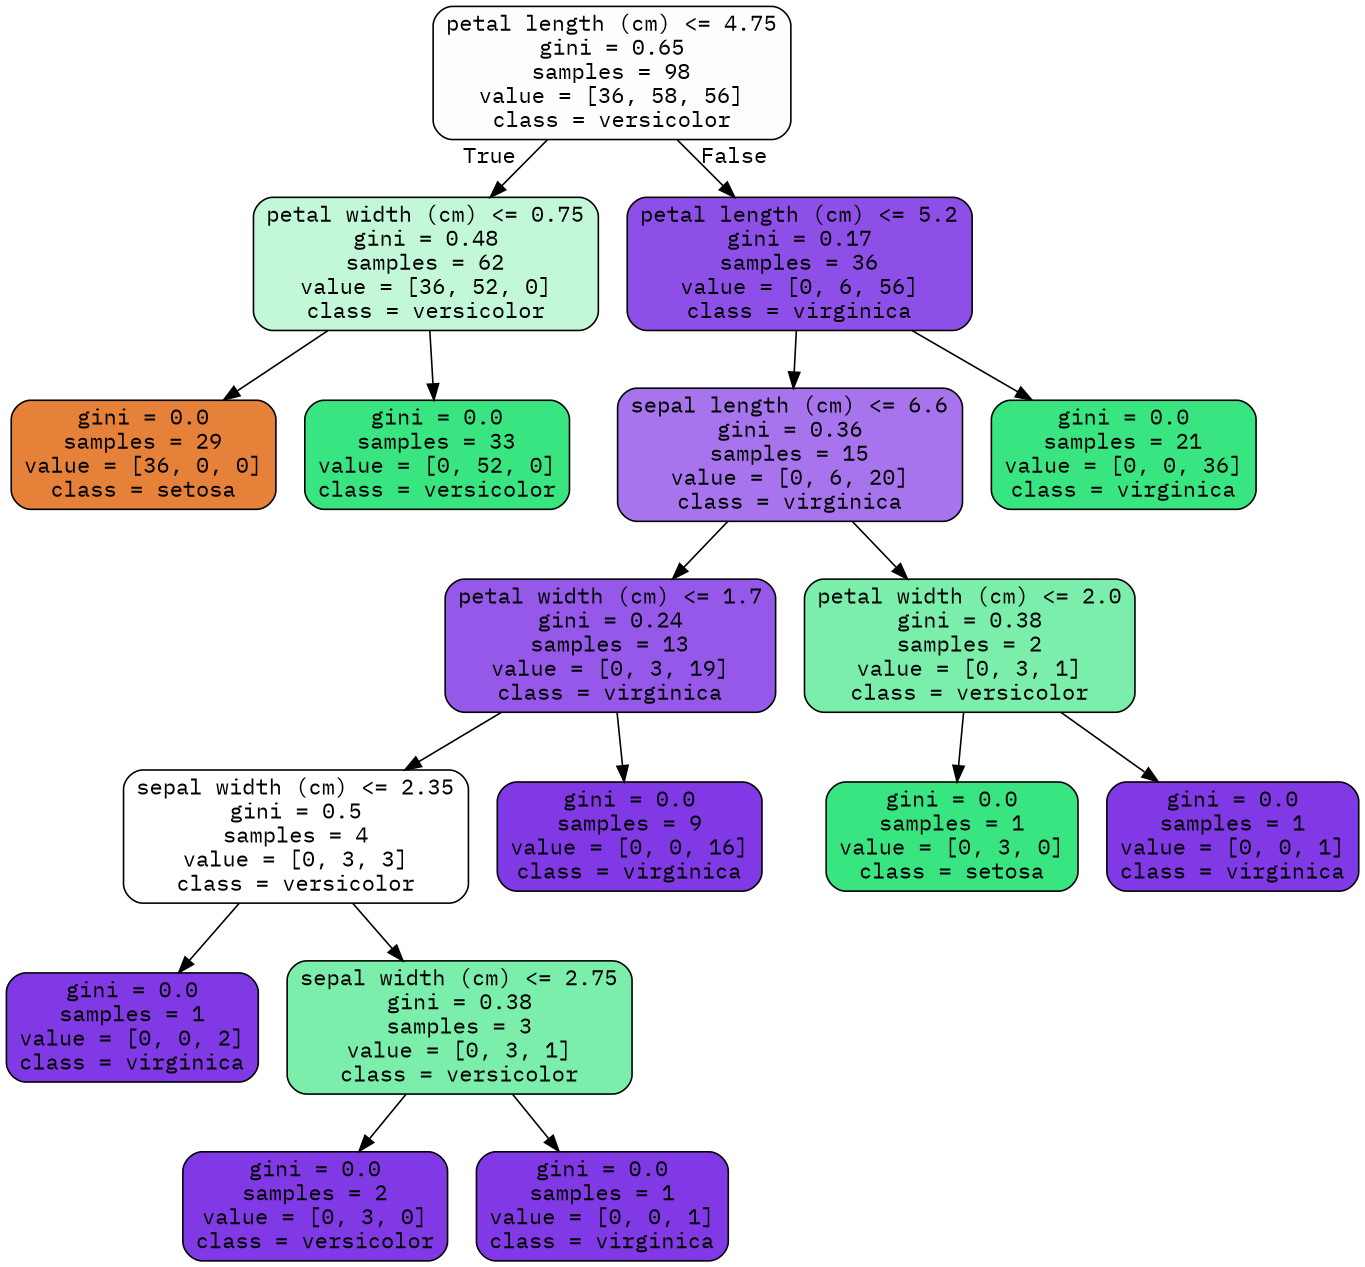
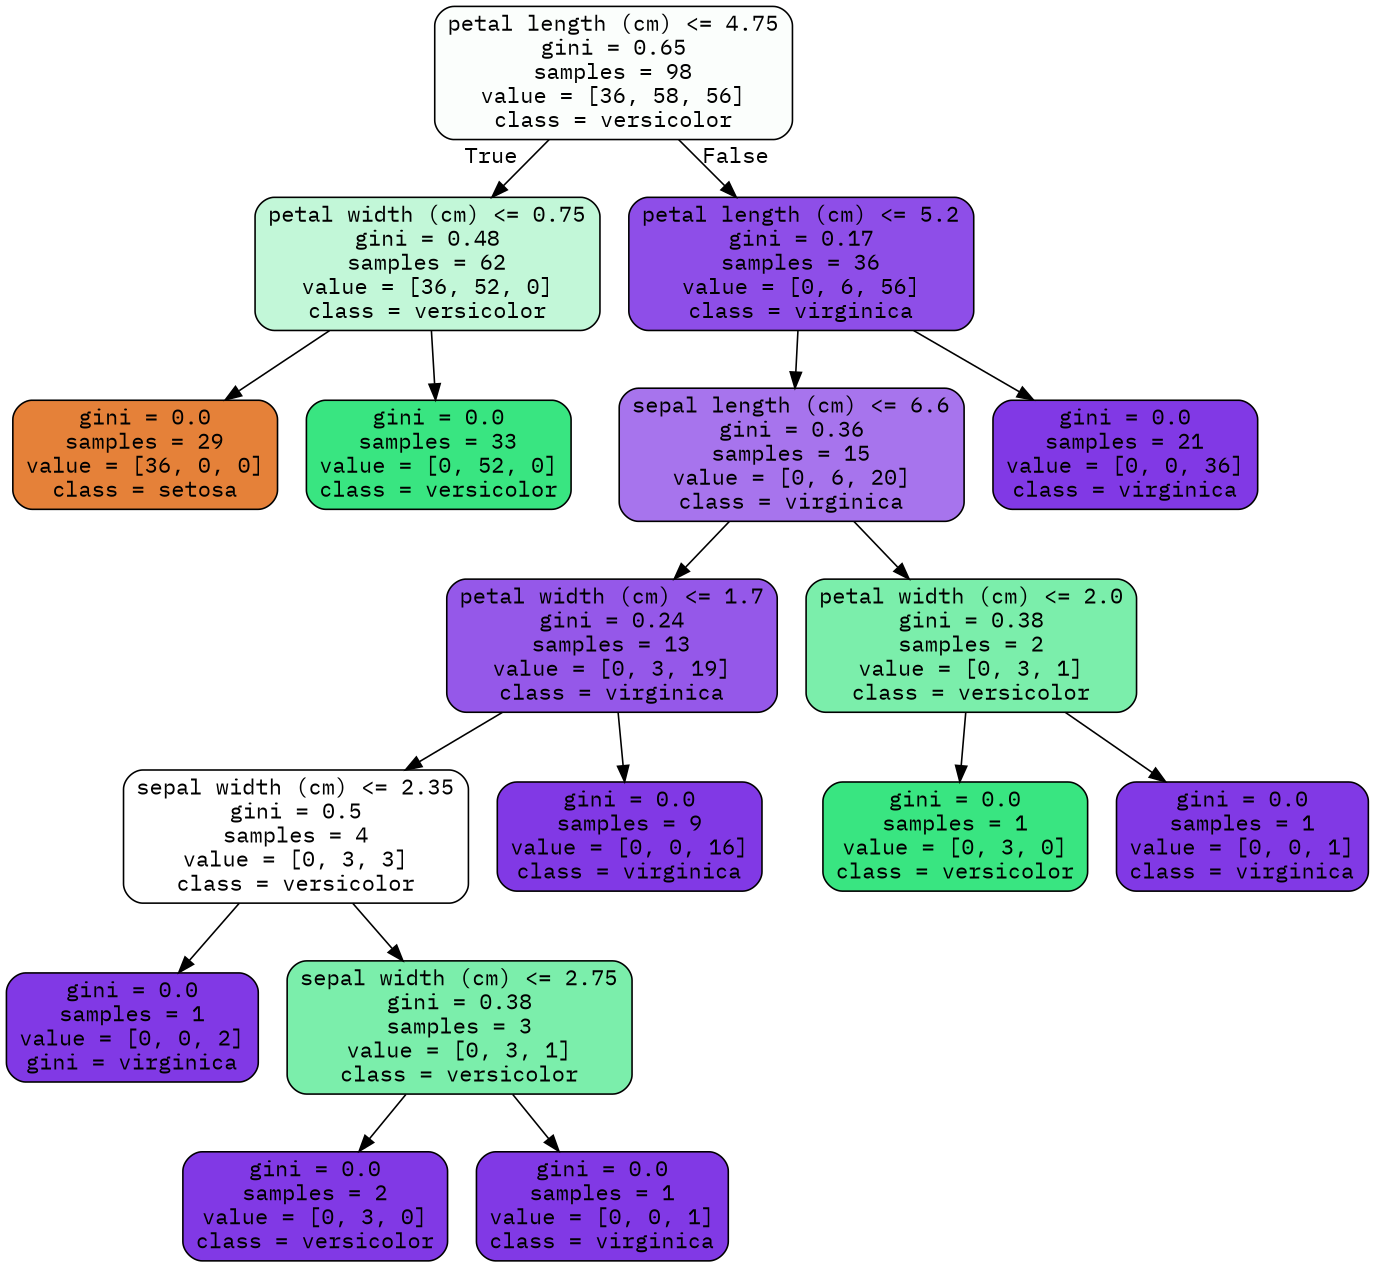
node "gini = 0.0 samples = 21 value = [0, 0, 36] class = virginica": fillcolor #39e581 -> #8139e5
node "gini = 0.0 samples = 1 value = [0, 3, 0] class = setosa": label "gini = 0.0 samples = 1 value = [0, 3, 0] class = setosa" -> "gini = 0.0 samples = 1 value = [0, 3, 0] class = versicolor"
node "gini = 0.0 samples = 1 value = [0, 0, 2] class = virginica": label "gini = 0.0 samples = 1 value = [0, 0, 2] class = virginica" -> "gini = 0.0 samples = 1 value = [0, 0, 2] gini = virginica"
